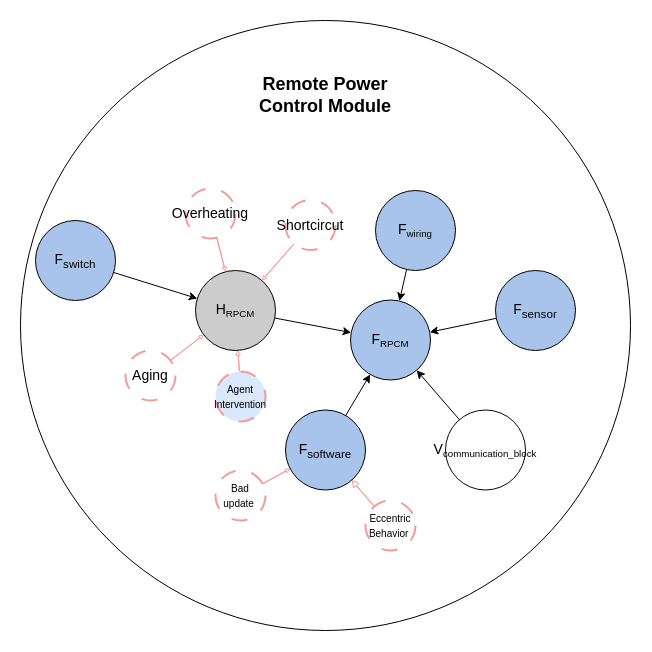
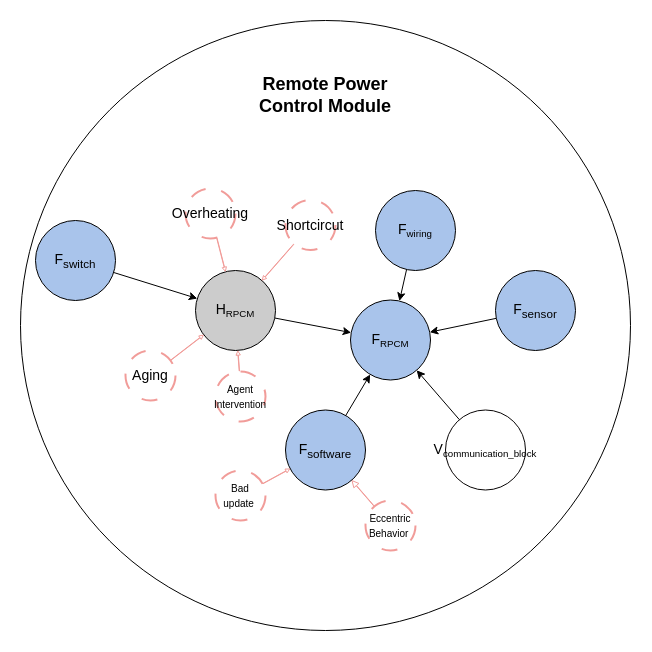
node "Agent Intervention": fillcolor #dae8fc -> #ffffff
